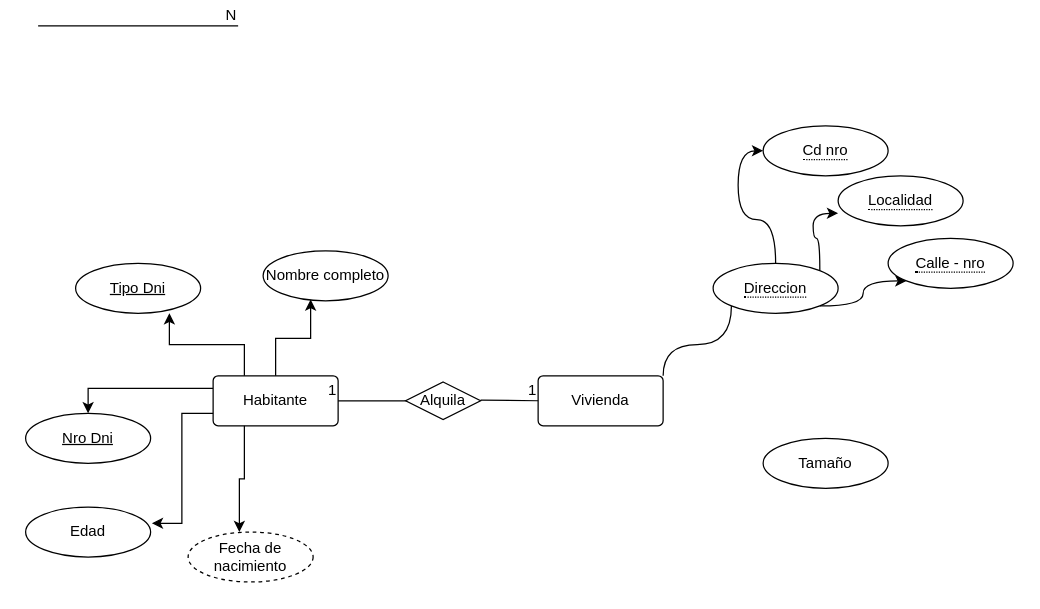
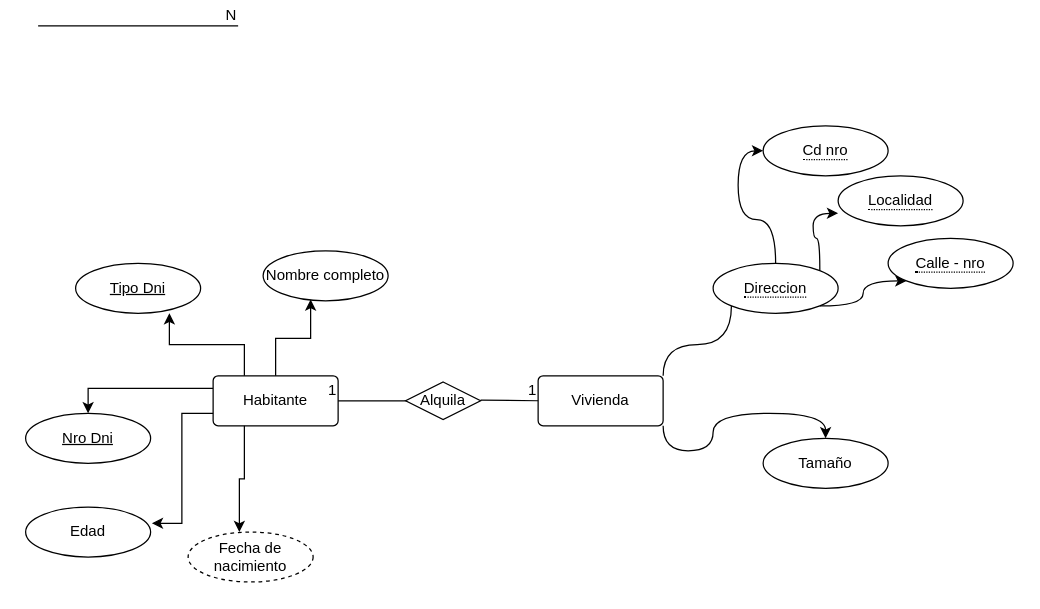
edge "Vivienda" -> "Tamaño": added
